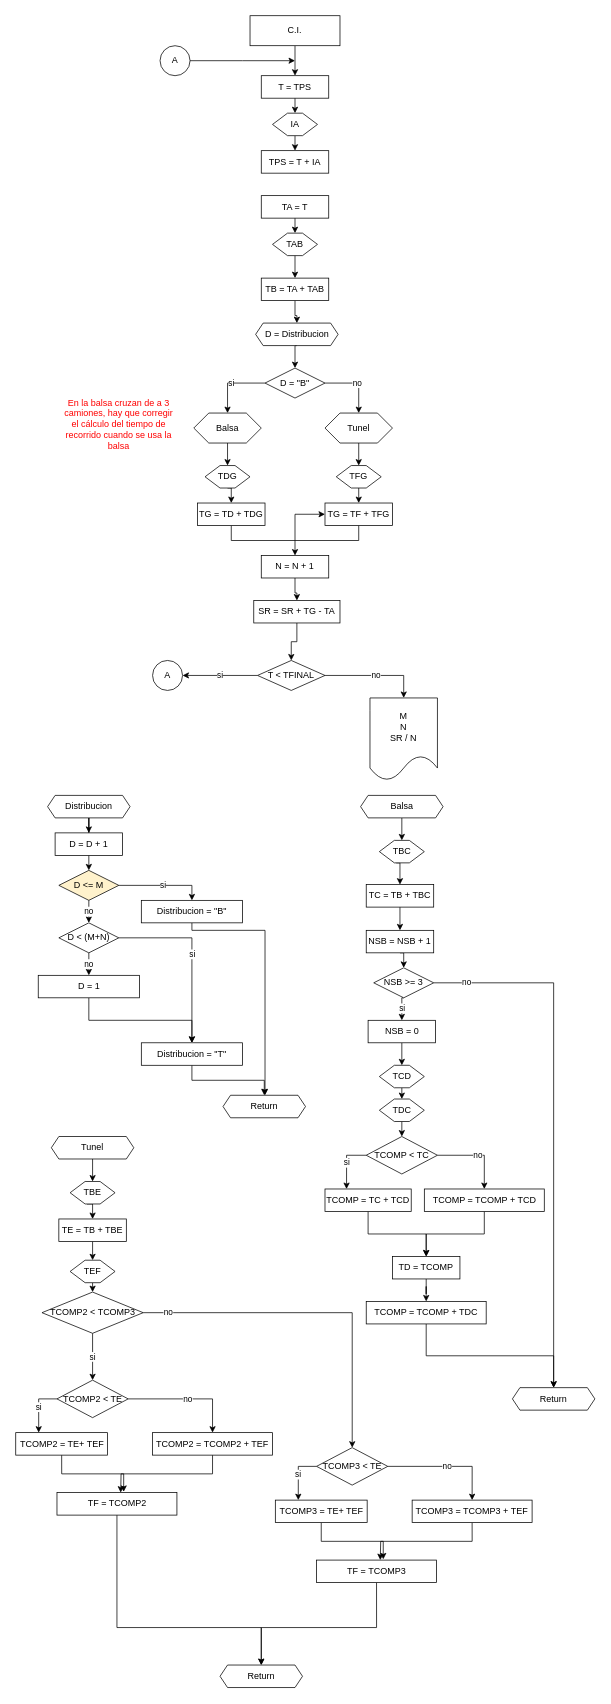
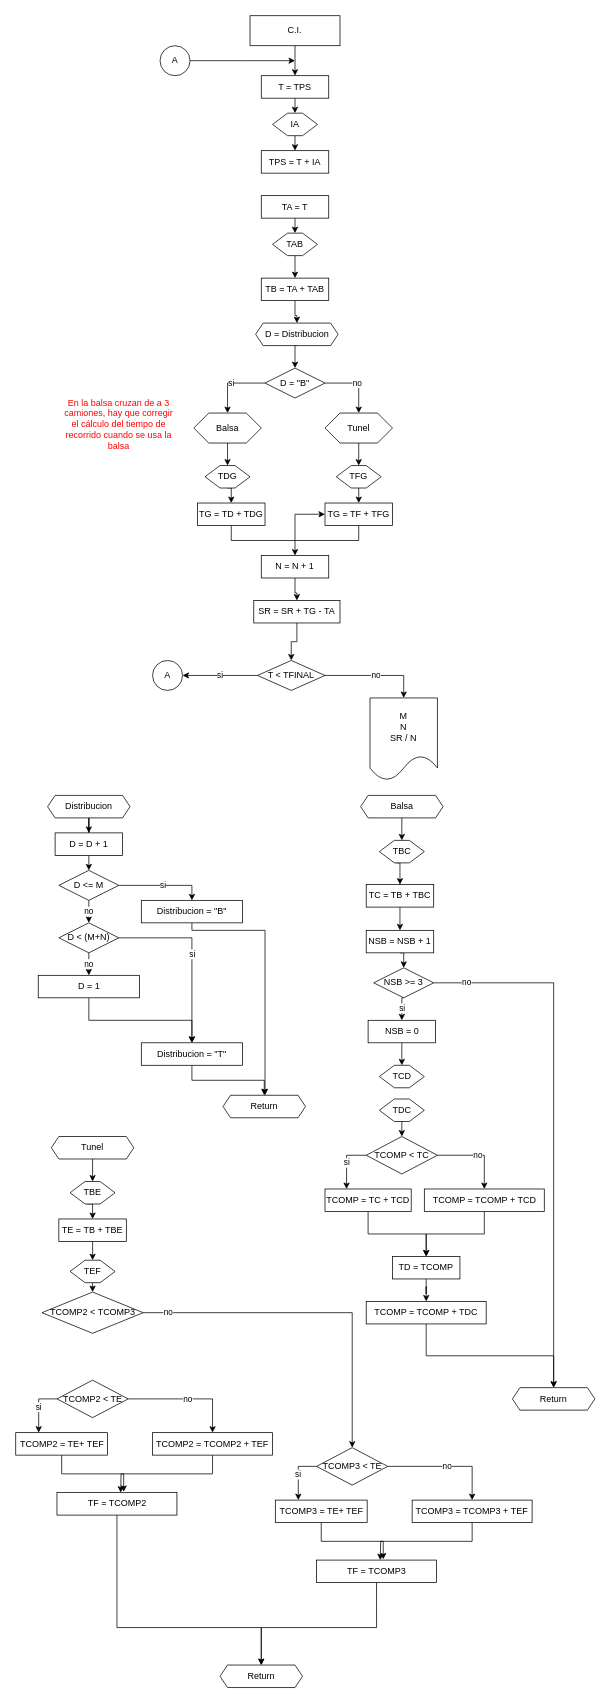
node "D <= M": fillcolor #fff2cc -> #ffffff
edge "TCD" -> "TDC": removed
edge "TCOMP2 < TCOMP3" -> "TCOMP2 < TE": removed, label "si"
